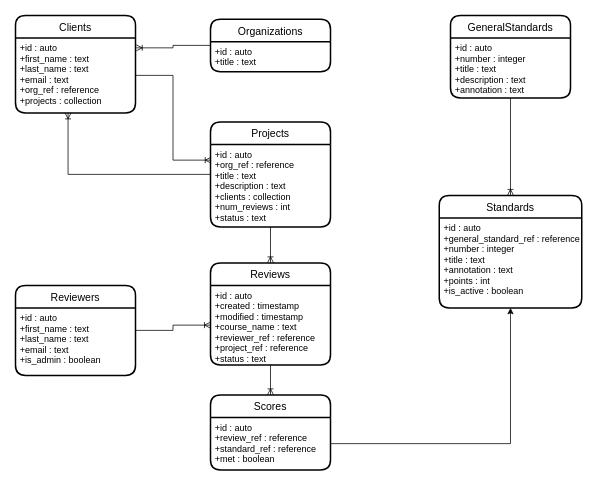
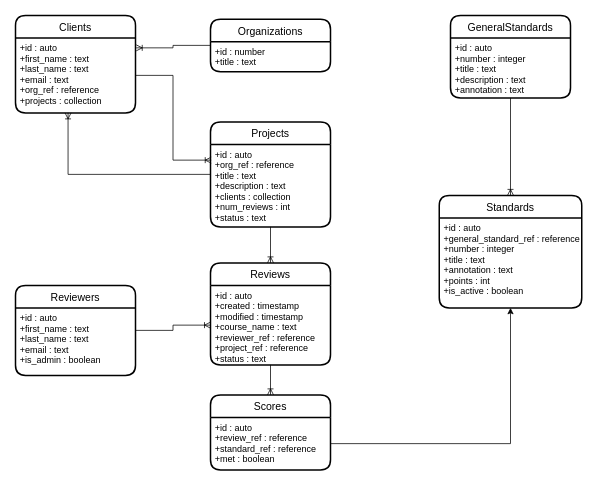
node "+id : auto +title : text": label "+id : auto +title : text" -> "+id : number +title : text"
